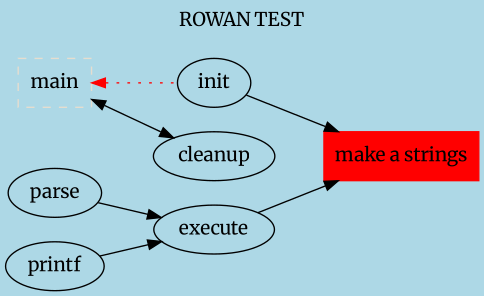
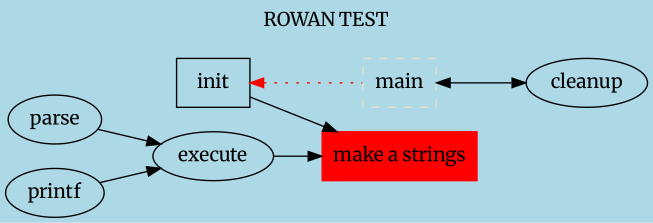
edge "init" -> "main": reversed
node "init": shape ellipse -> box
